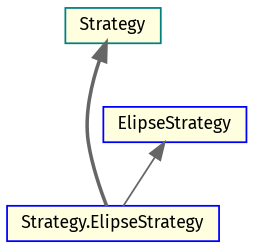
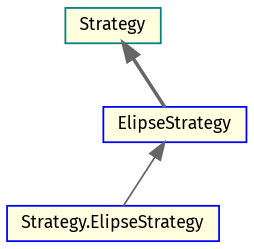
edge "Strategy.ElipseStrategy" -> "Strategy": now "ElipseStrategy" -> "Strategy"
